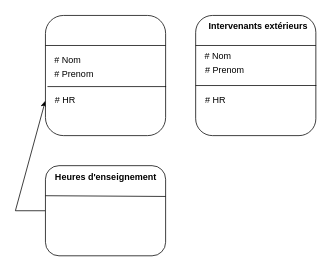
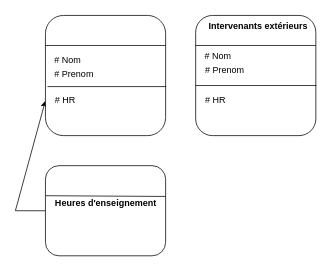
node "Heures d'enseignement": moved (105, 177) -> (105, 203)
